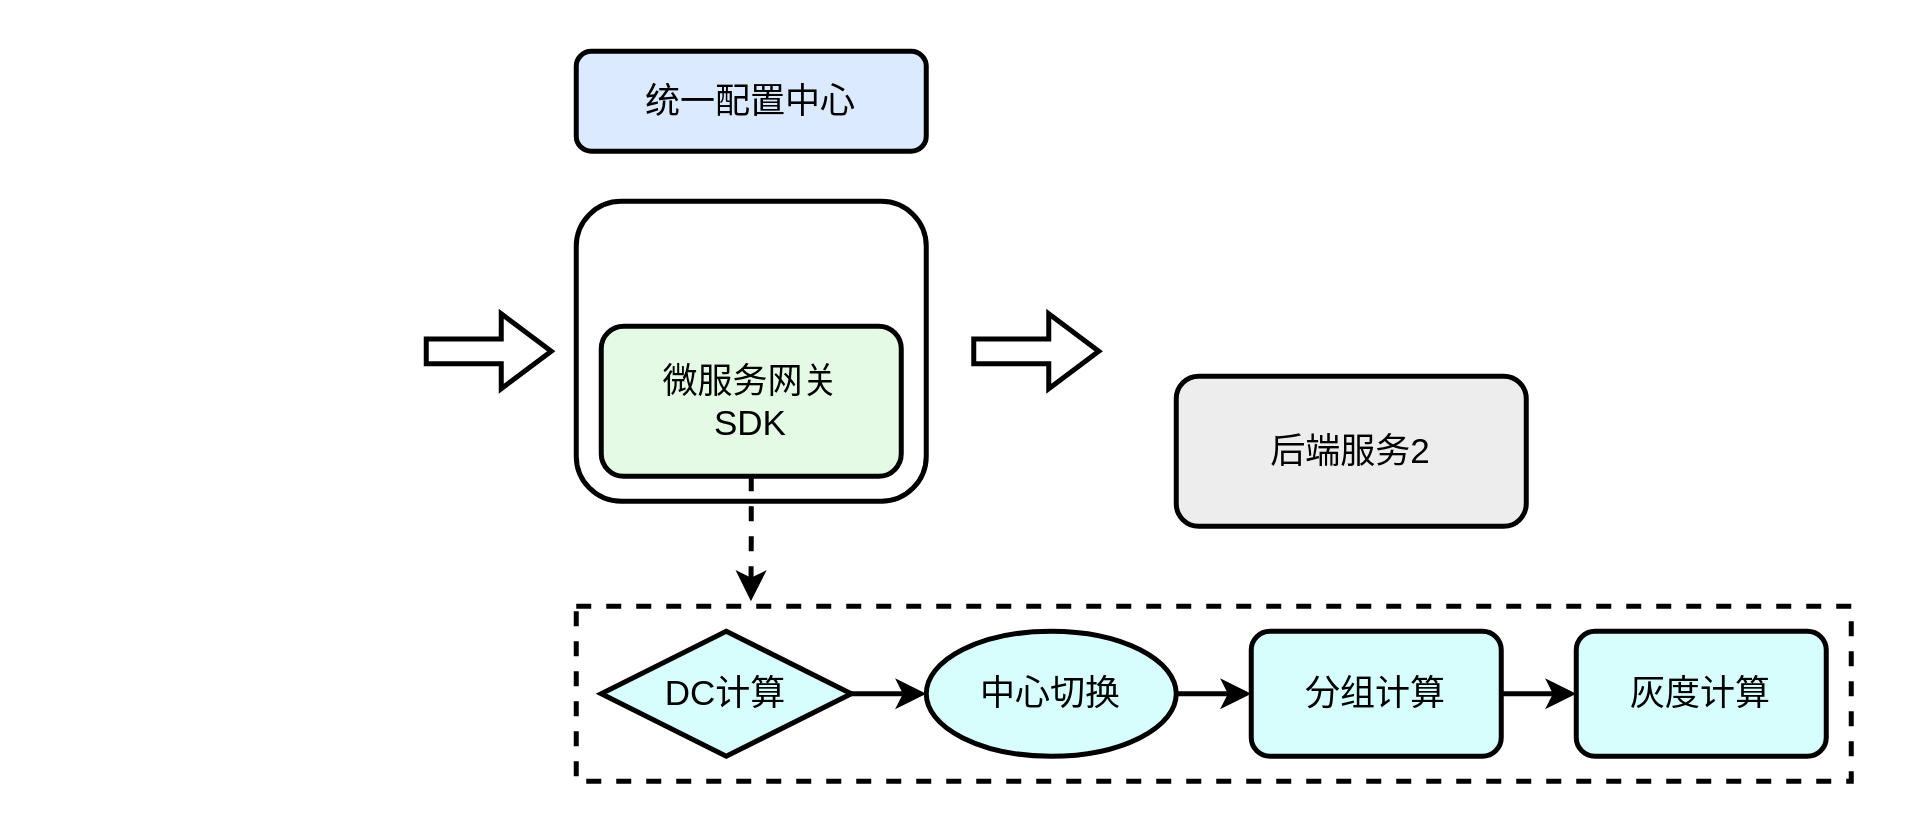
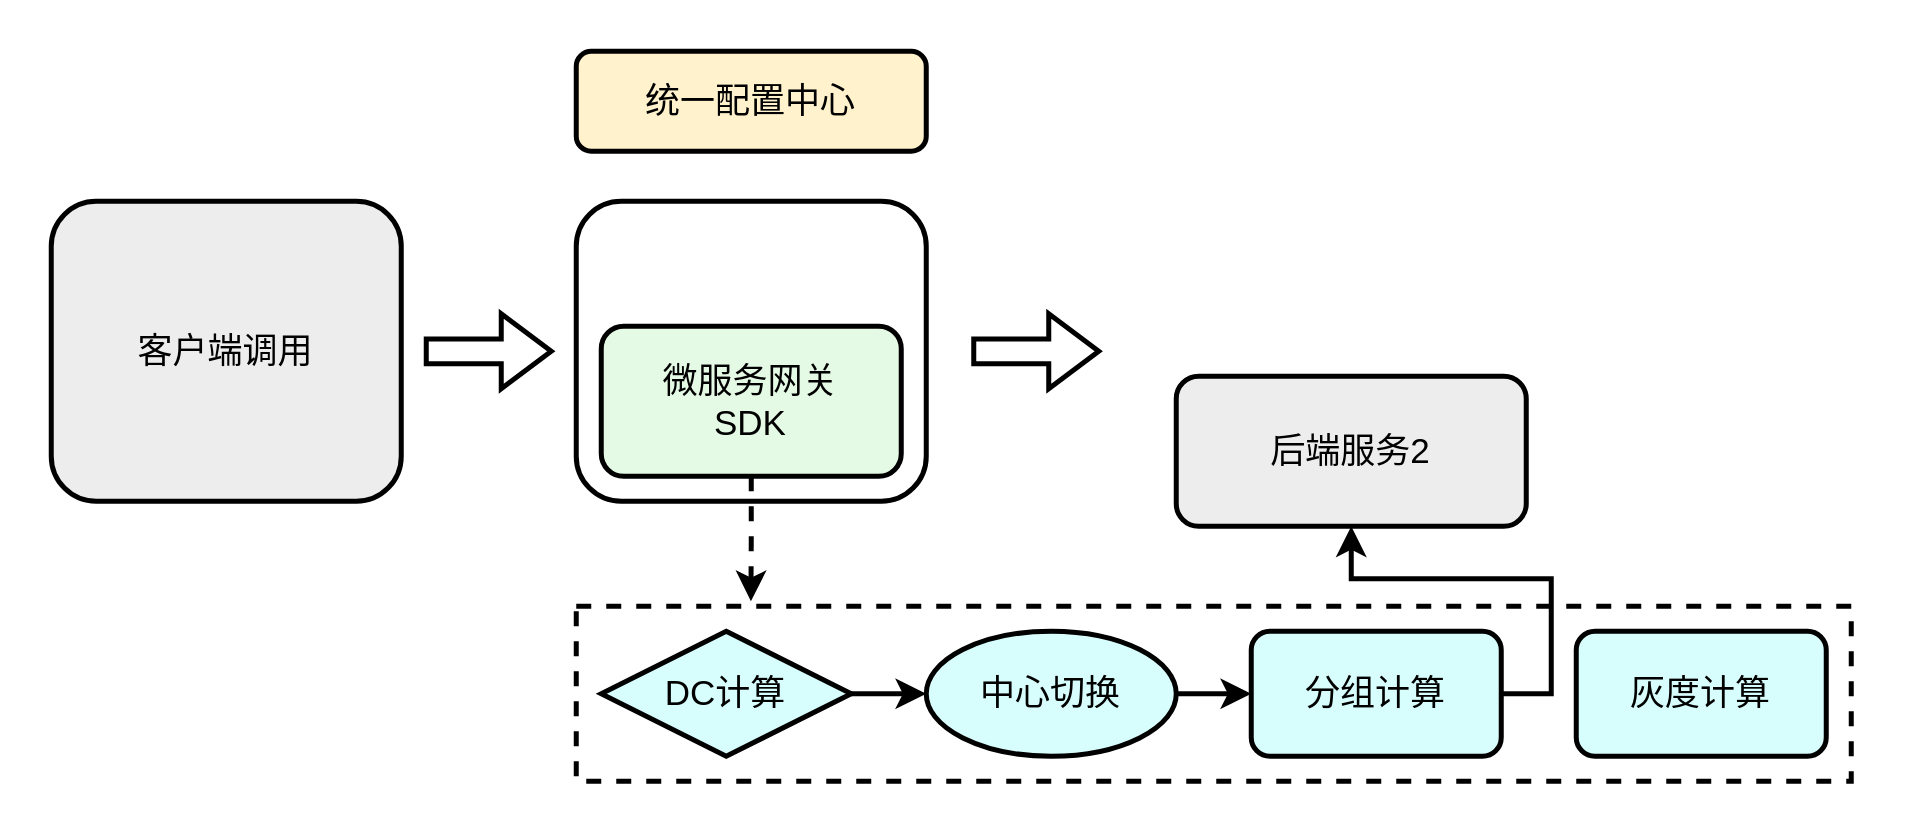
node "统一配置中心": fillcolor #dceaff -> #fff2cc
node "客户端调用": added
edge "分组计算" -> "灰度计算": now "分组计算" -> "后端服务2"
